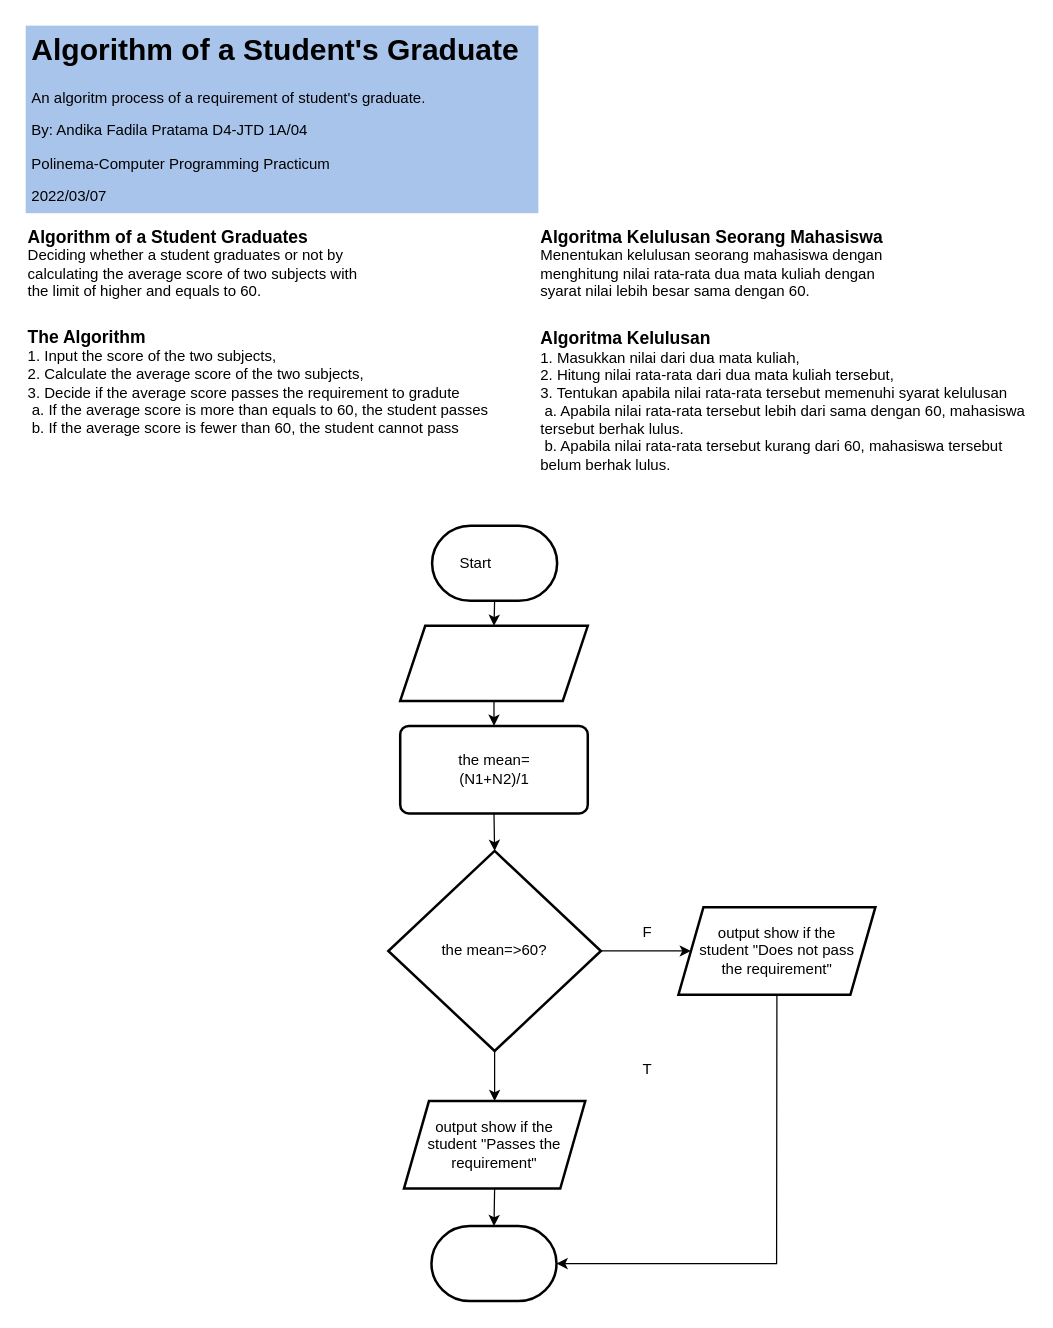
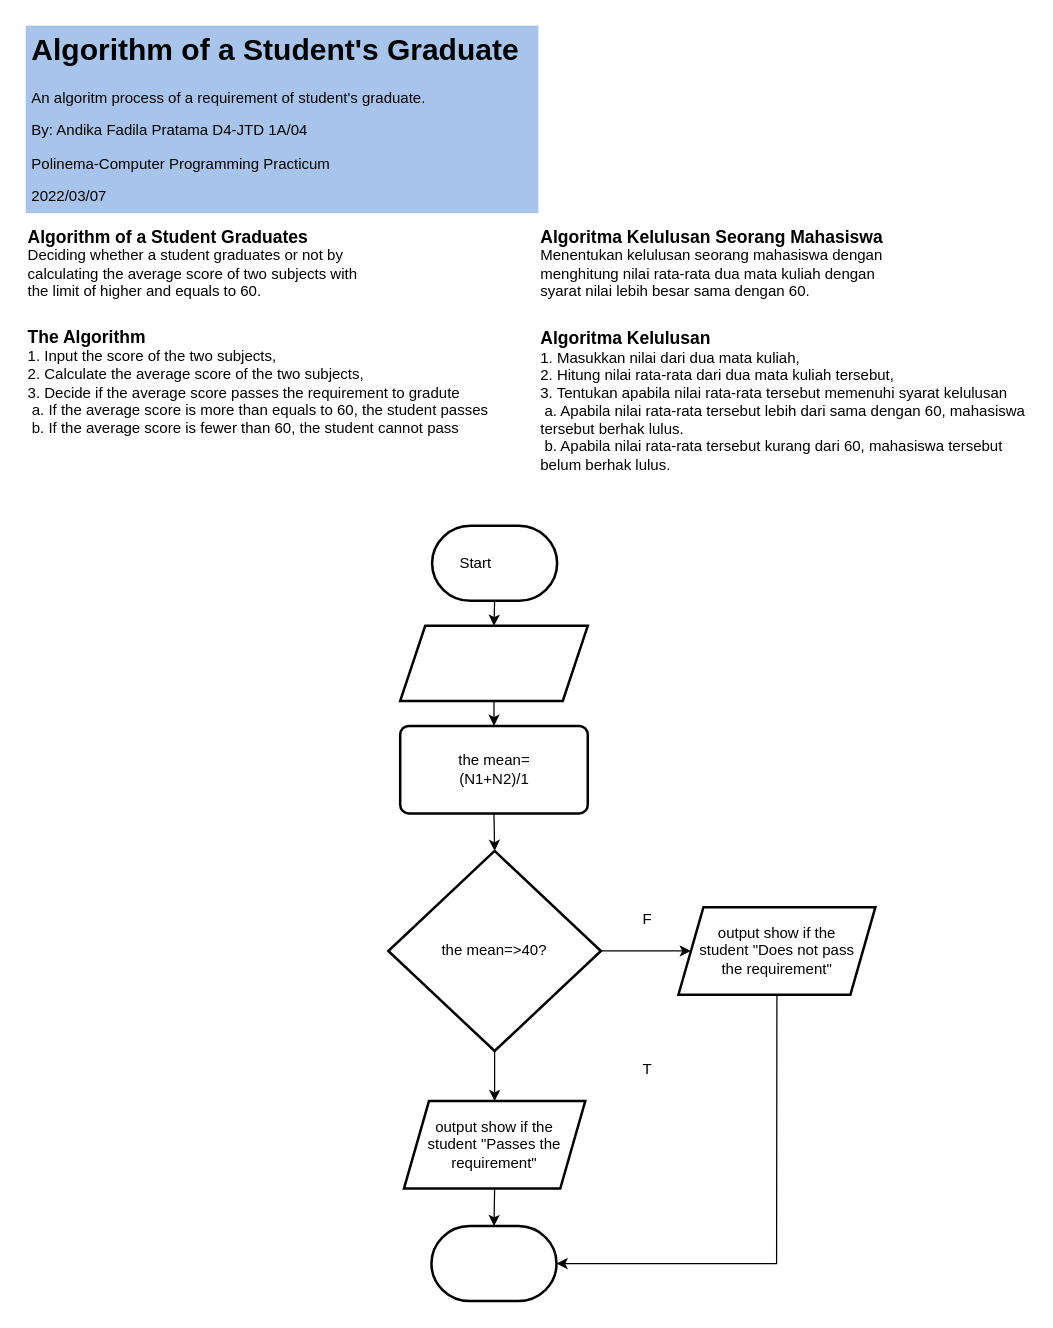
node "F": moved (647, 932) -> (647, 919)
node "the mean=>60?": label "the mean=>60?" -> "the mean=>40?"
